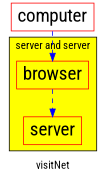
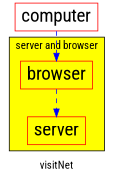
cluster "server and server": label "server and server" -> "server and browser"
